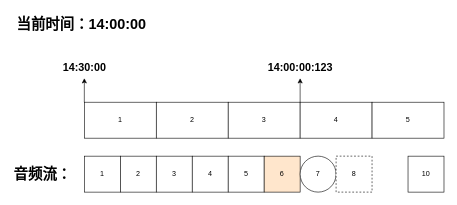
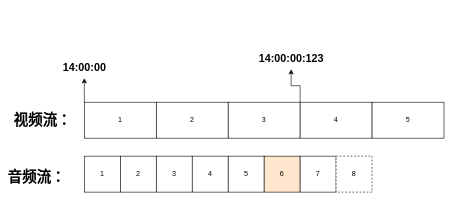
node "当前时间：14:00:00": removed
node "14:30:00": label "14:30:00" -> "14:00:00"
node "14:00:00:123": moved (300, 66) -> (291, 57)
node "视频流：": added
node "音频流：": moved (42, 174) -> (36, 177)
node "7": shape ellipse -> rectangle
node "10": removed
